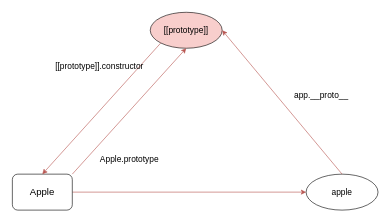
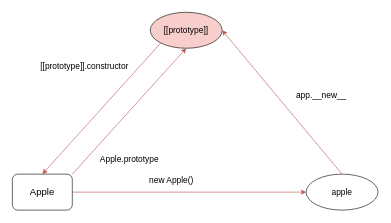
node "[[prototype]].constructor": moved (99, 66) -> (84, 66)
node "app.__proto__": label "app.__proto__" -> "app.__new__"
node "new Apple()": added
